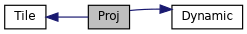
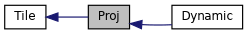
edge "Proj" -> "Dynamic": reversed
